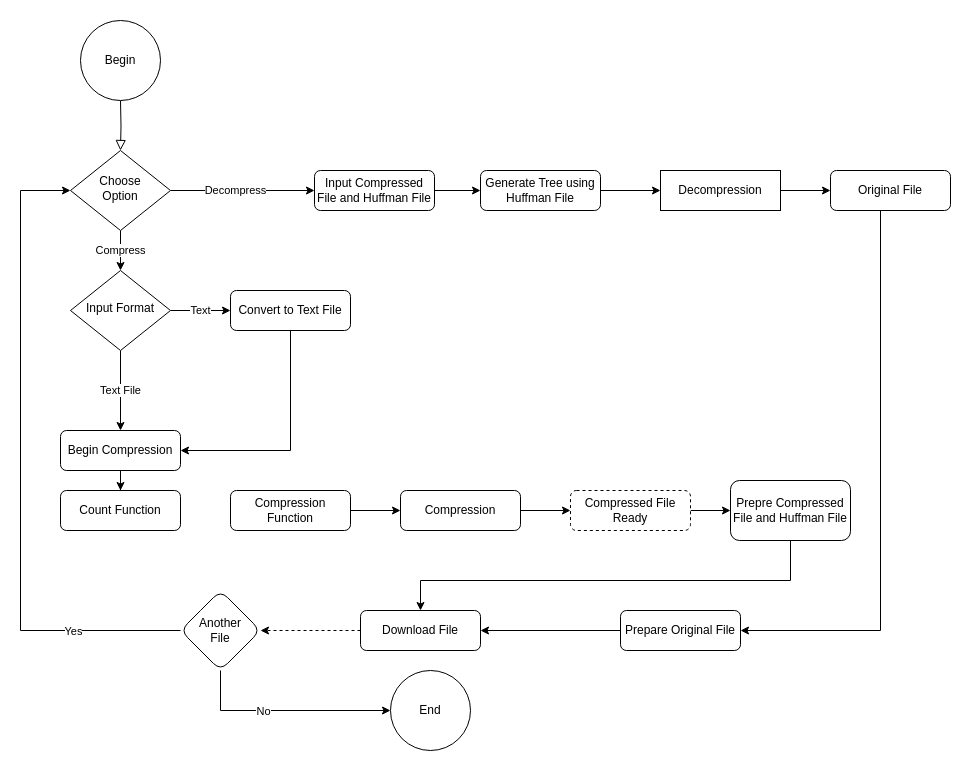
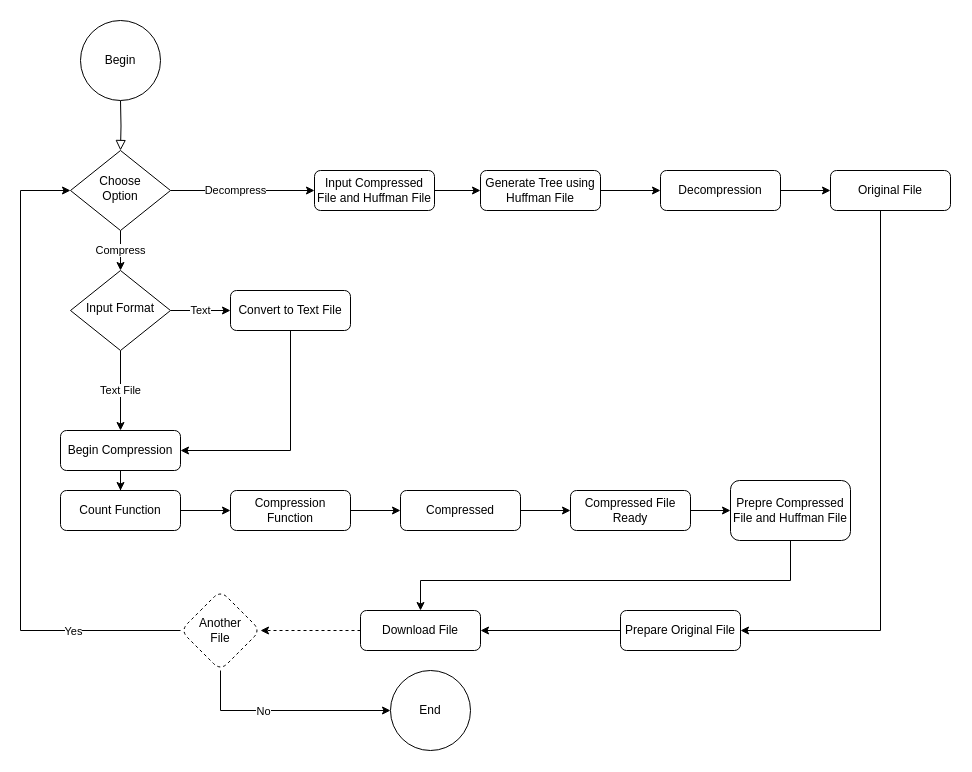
node "Decompression": shape rectangle -> rounded rectangle
edge "Count Function" -> "Compression Function": added
node "Compression": label "Compression" -> "Compressed"
node "Compressed File Ready": style dashed -> solid
node "Another File": style solid -> dashed
